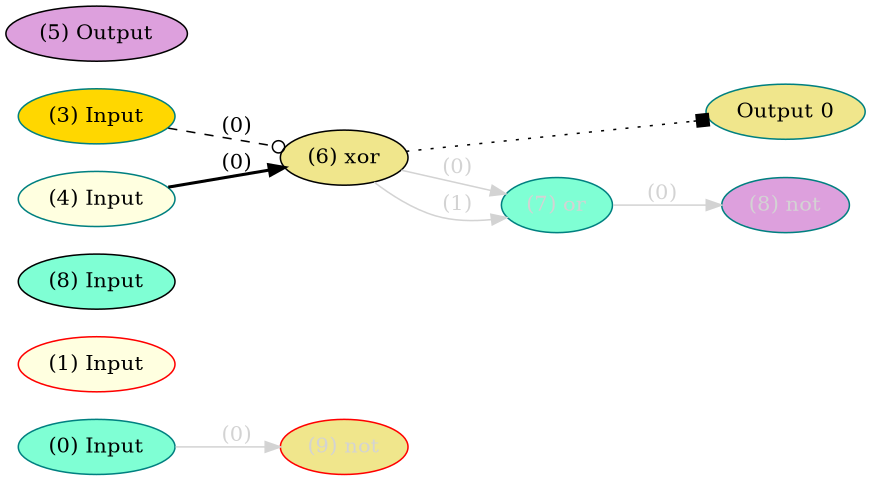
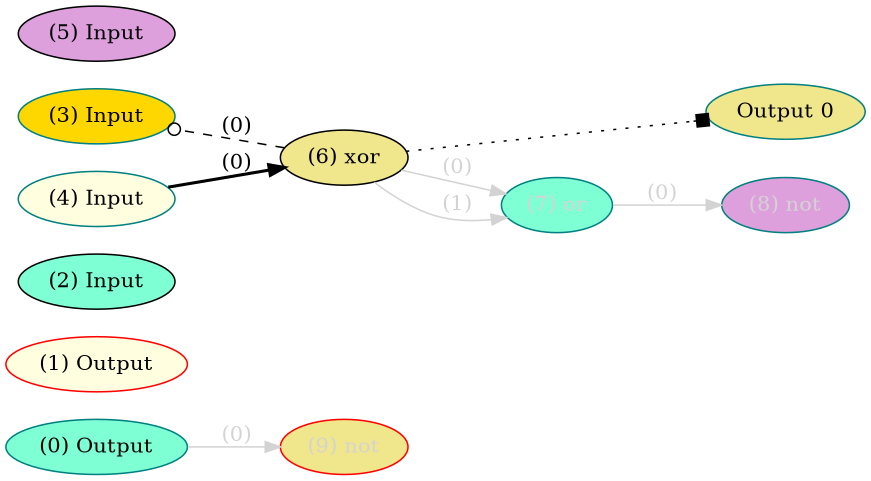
node "(5) Output": label "(5) Output" -> "(5) Input"
edge "(3) Input" -> "(6) xor": reversed
node "(8) Input": label "(8) Input" -> "(2) Input"
node "(1) Input": label "(1) Input" -> "(1) Output"
node "(0) Input": label "(0) Input" -> "(0) Output"
